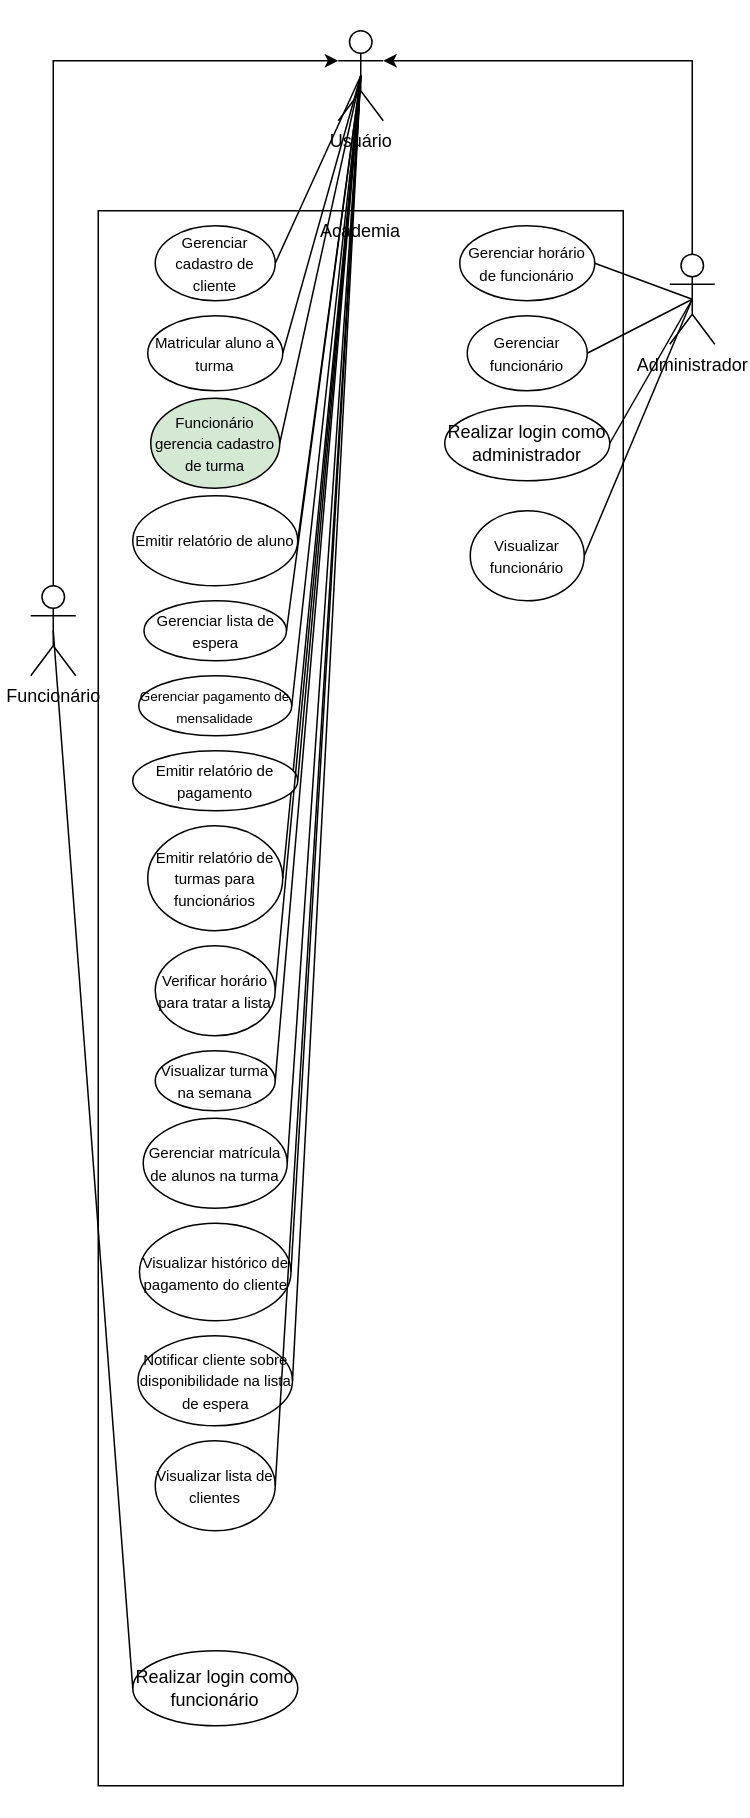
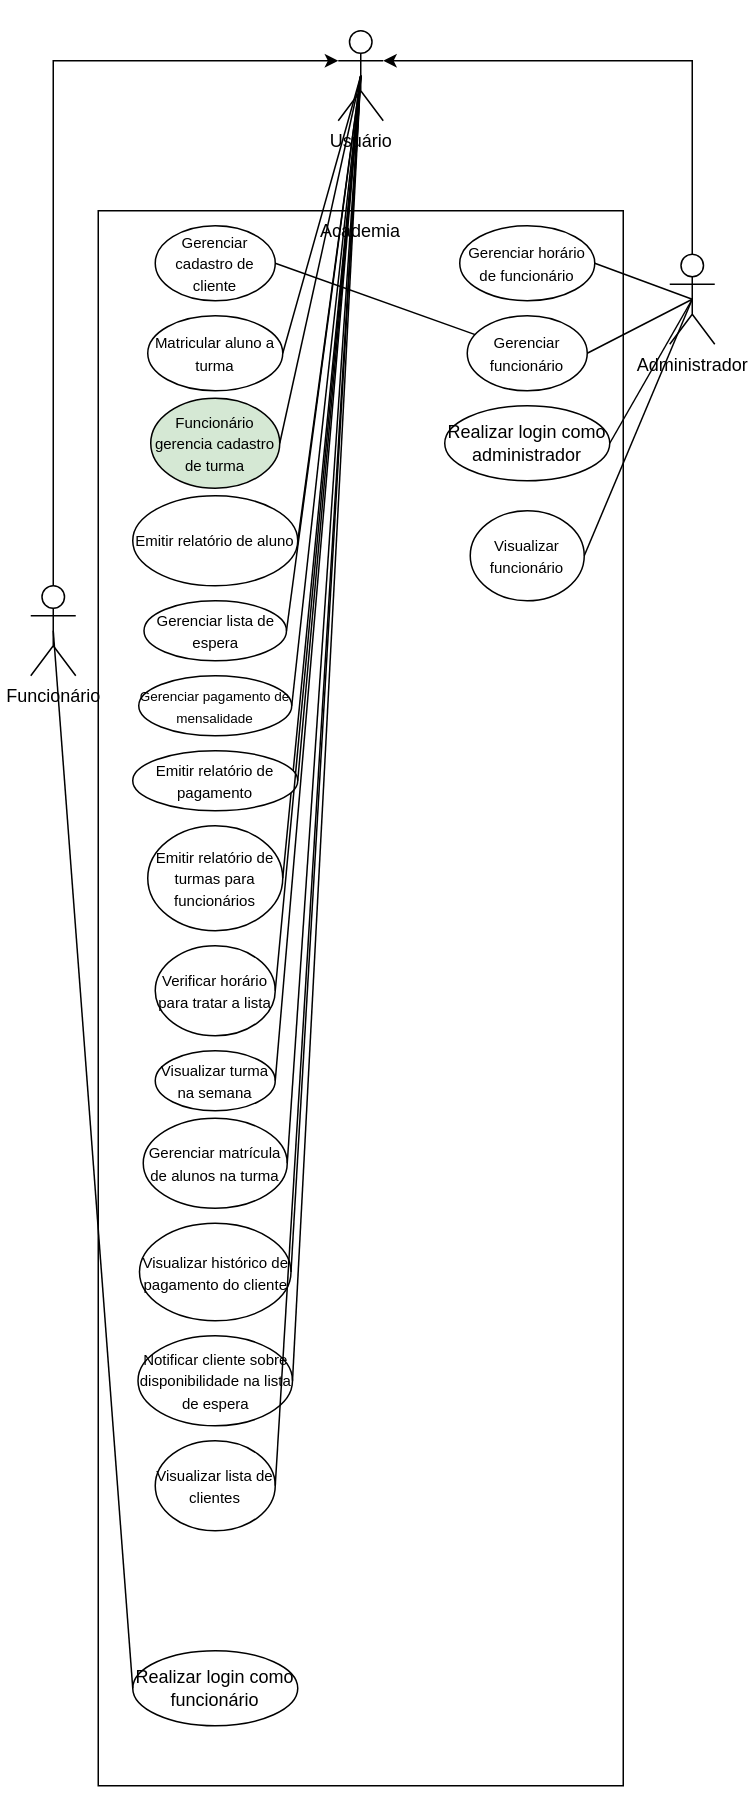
edge "Usuário" -- "Gerenciar cadastro de cliente": now "Gerenciar funcionário" -- "Gerenciar cadastro de cliente"
